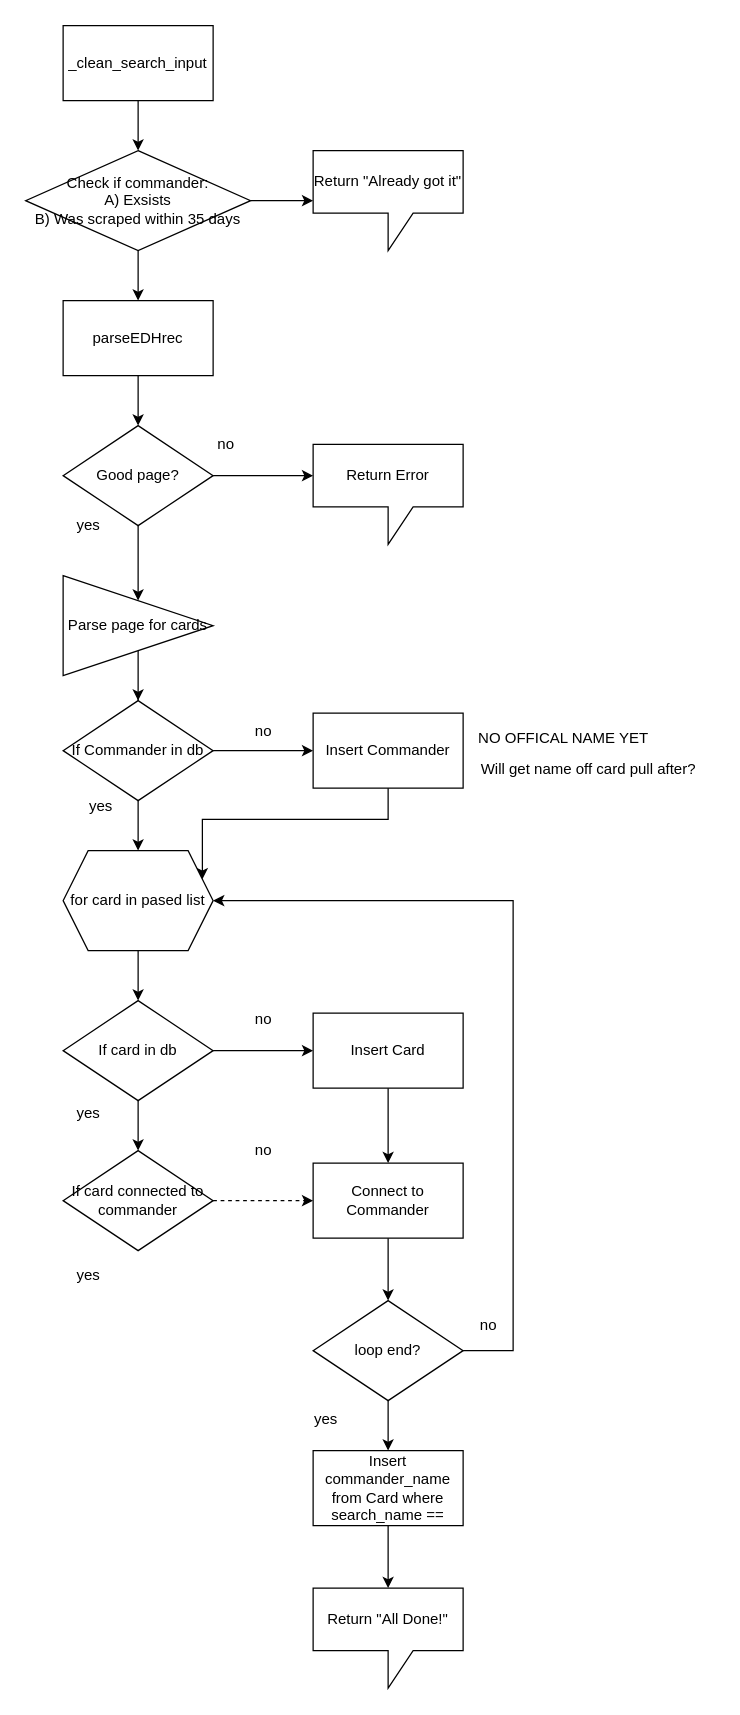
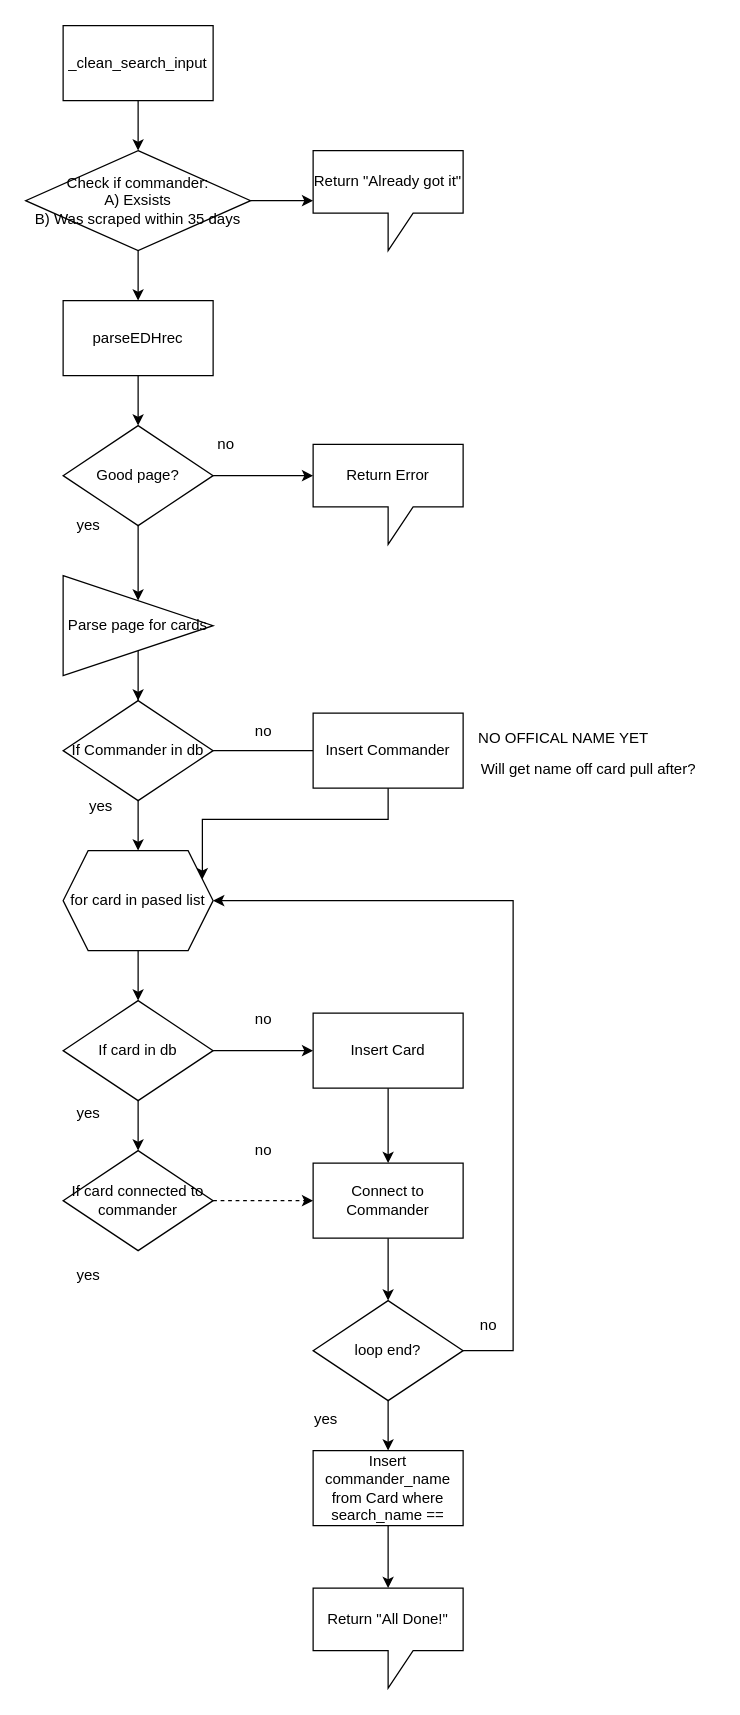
edge "If Commander in db" -> "Insert Commander": arrowhead classic -> none
